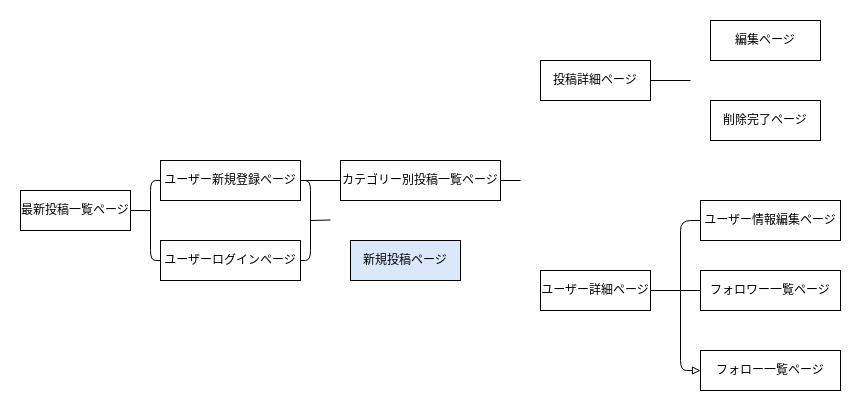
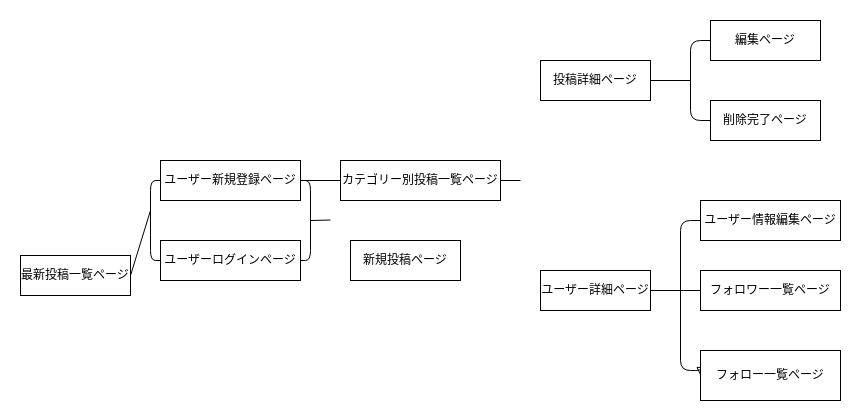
edge "編集ページ" -- "削除完了ページ": added
node "最新投稿一覧ページ": moved (76, 211) -> (76, 276)
node "新規投稿ページ": fillcolor #dae8fc -> #ffffff
node "フォロー一覧ページ": size 140x40 -> 140x50
